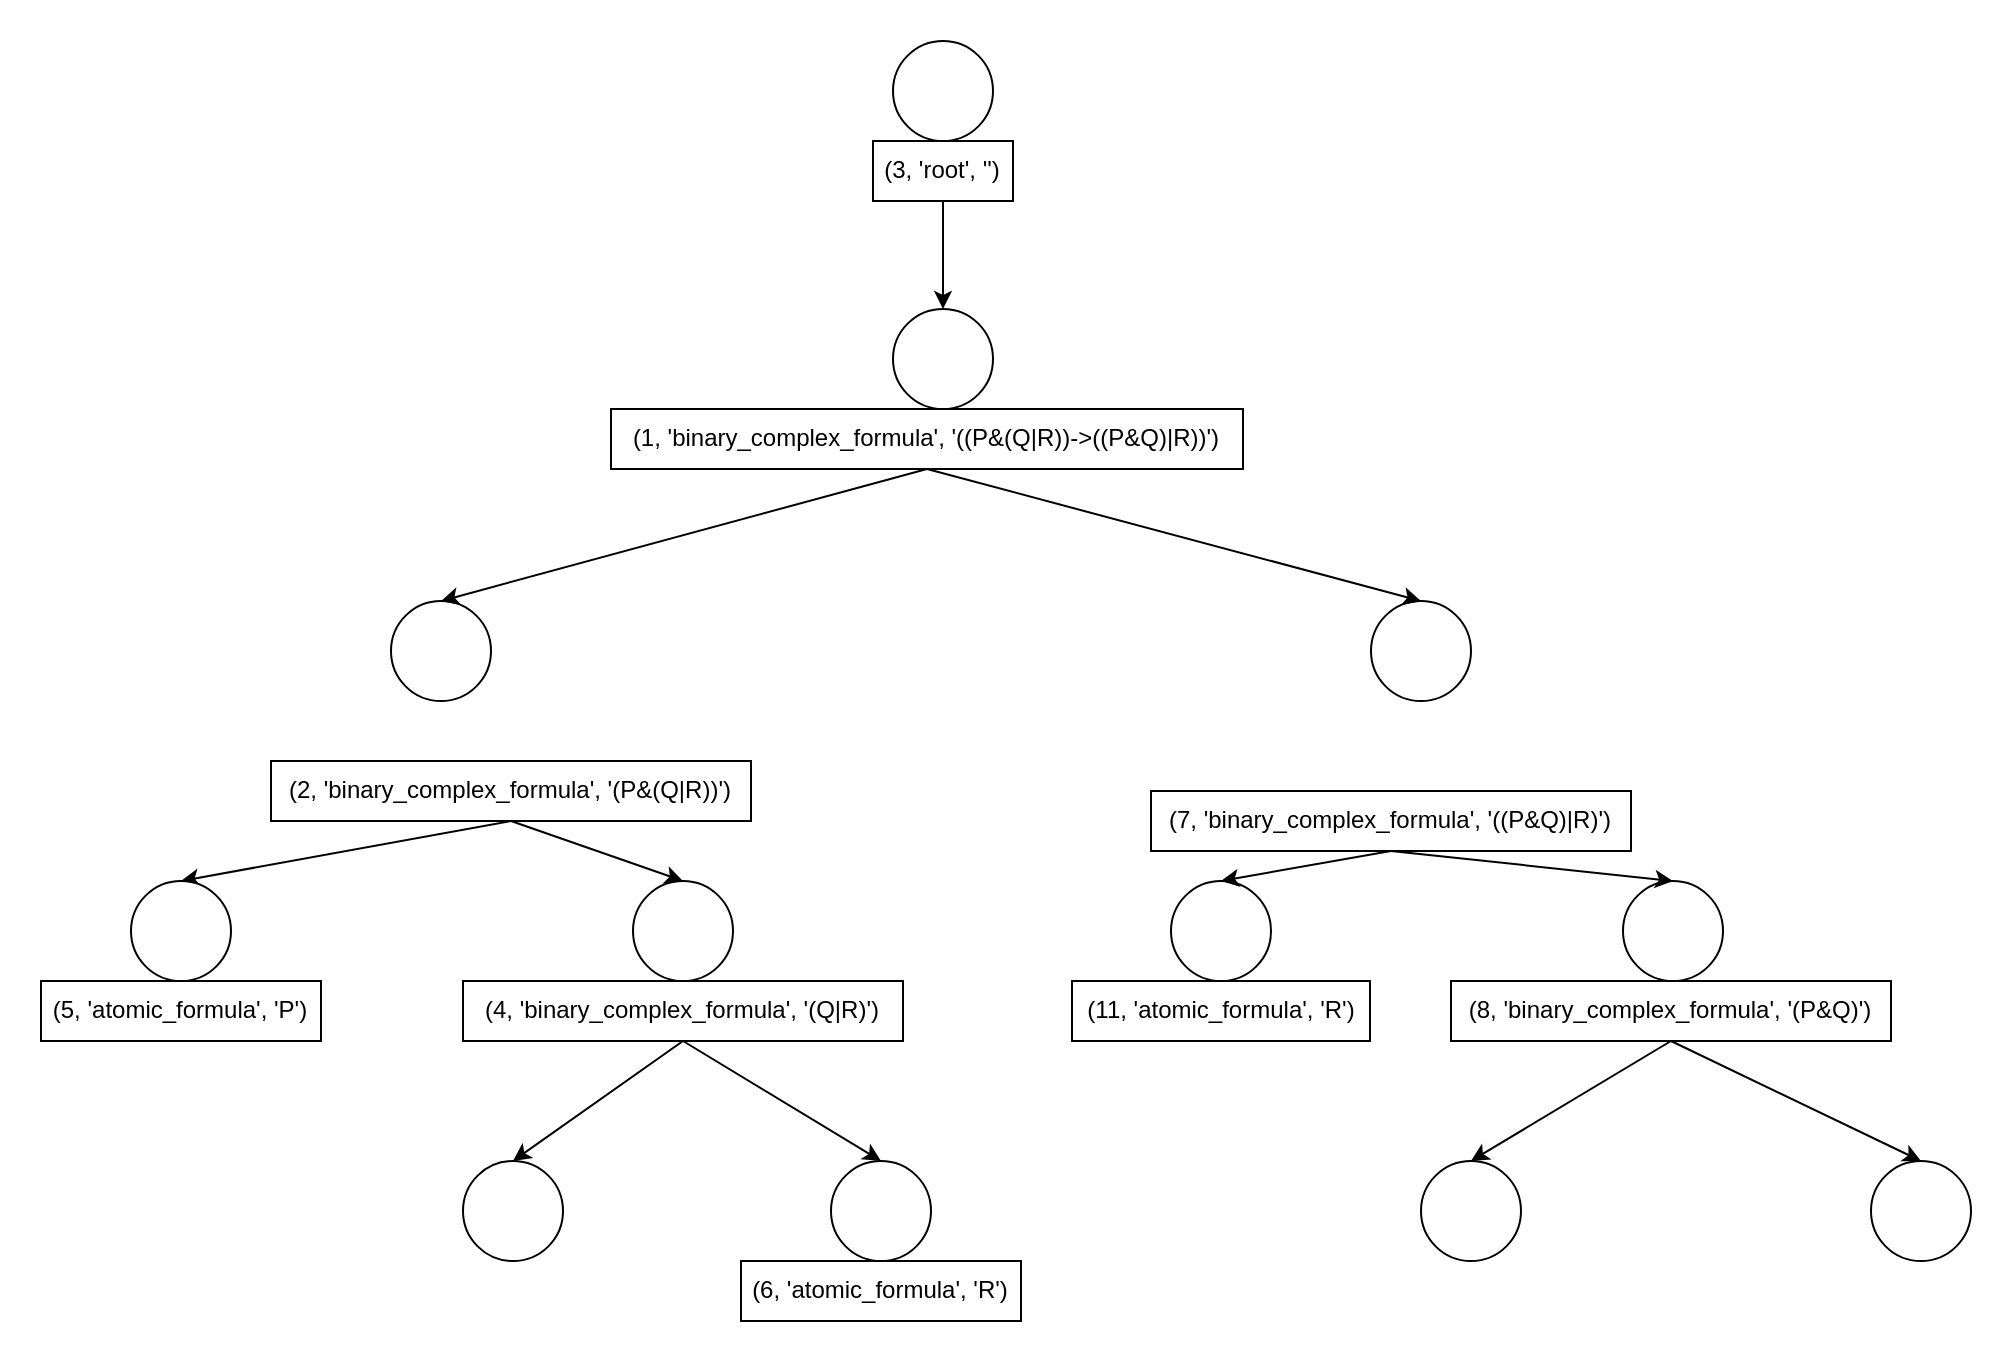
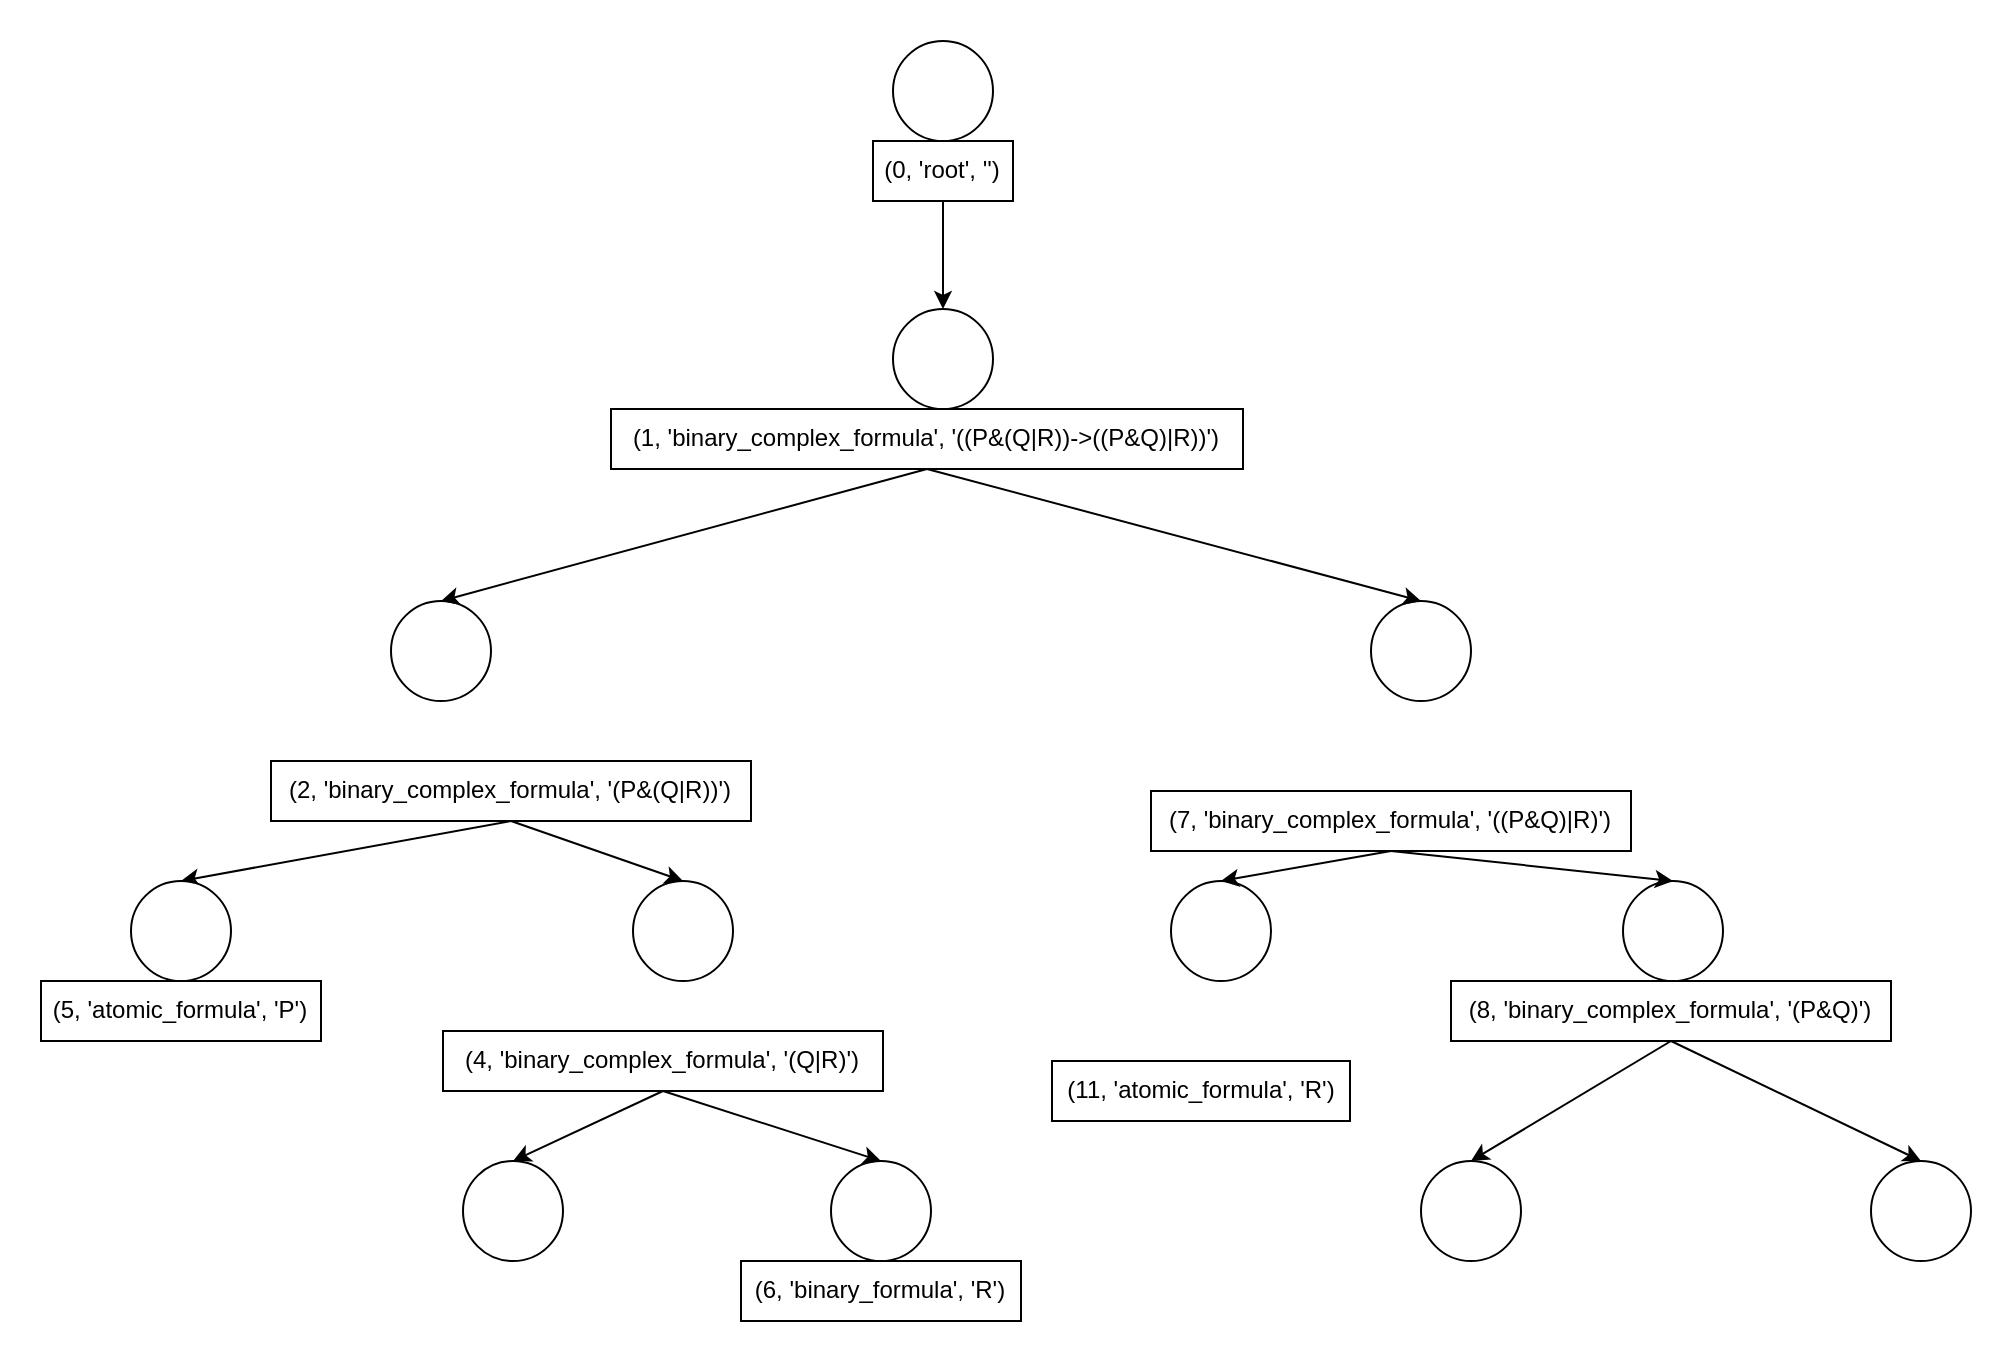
node "(3, 'root', '')": label "(3, 'root', '')" -> "(0, 'root', '')"
node "(4, 'binary_complex_formula', '(Q|R)')": moved (683, 1011) -> (663, 1061)
node "(11, 'atomic_formula', 'R')": moved (1221, 1011) -> (1201, 1091)
node "(6, 'atomic_formula', 'R')": label "(6, 'atomic_formula', 'R')" -> "(6, 'binary_formula', 'R')"
